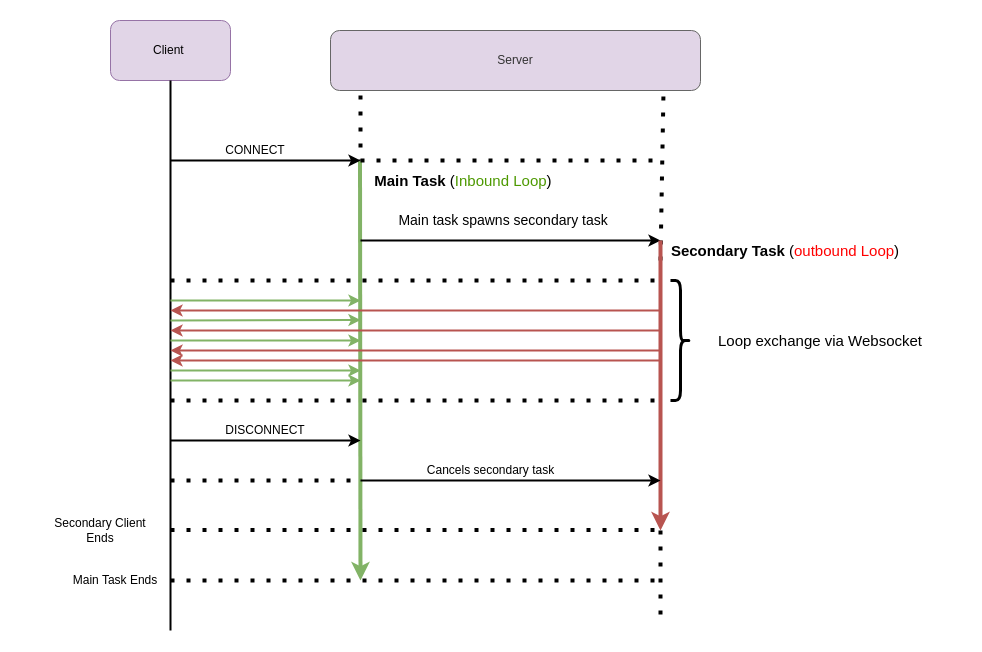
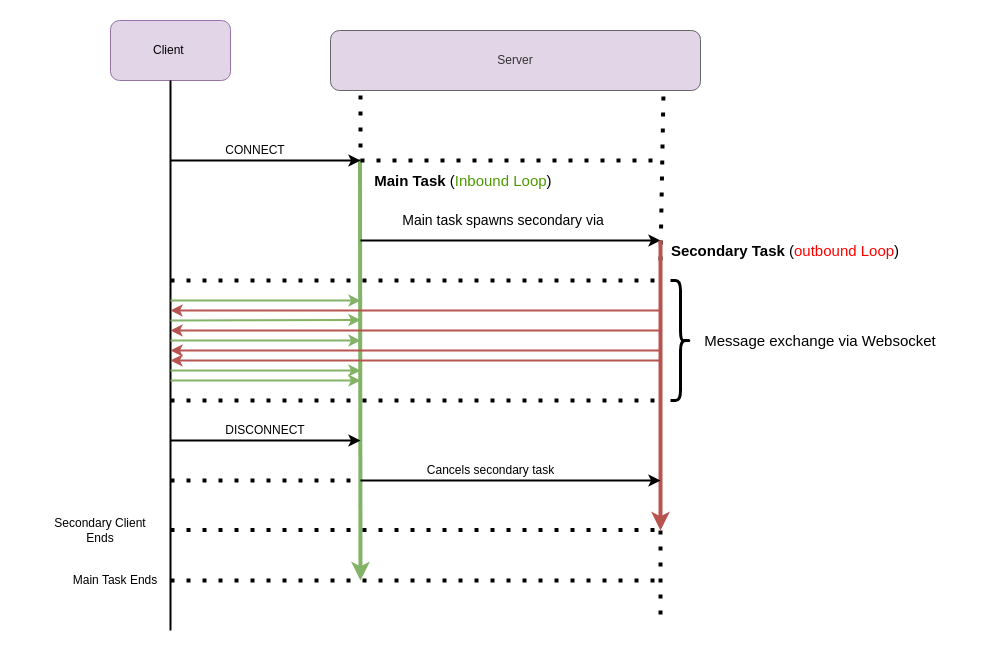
node "Main task spawns secondary task": label "Main task spawns secondary task" -> "Main task spawns secondary via"
node "Loop exchange via Websocket": label "Loop exchange via Websocket" -> "Message exchange via Websocket"
